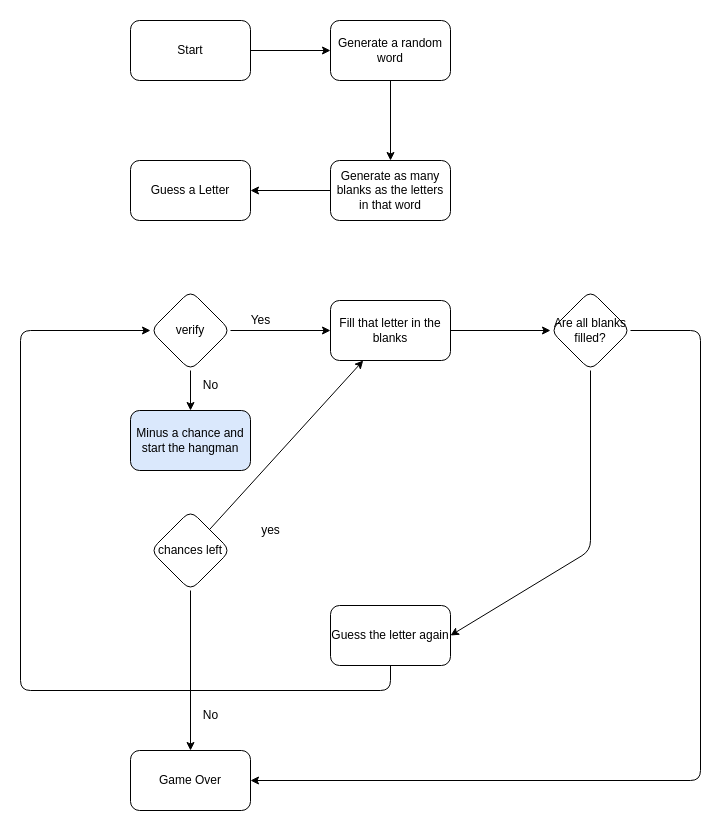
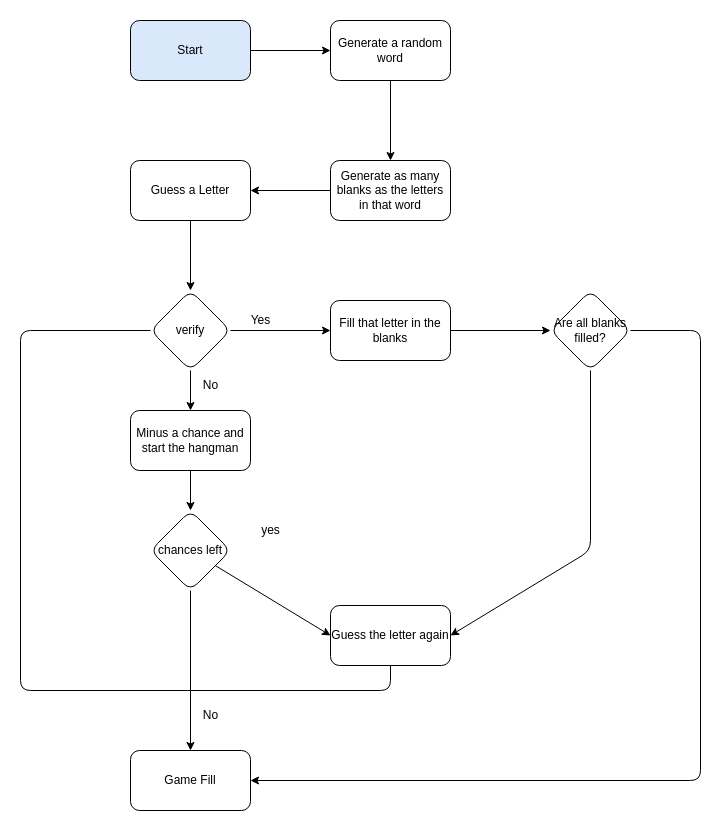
node "Start": fillcolor #ffffff -> #dae8fc
edge "Guess a Letter" -> "verify": added
edge "Guess the letter again" -> "verify": arrowhead classic -> none
node "Minus a chance and start the hangman": fillcolor #dae8fc -> #ffffff
edge "chances left" -> "Fill that letter in the blanks": now "chances left" -> "Guess the letter again"
edge "Minus a chance and start the hangman" -> "chances left": added
node "Game Over": label "Game Over" -> "Game Fill"
